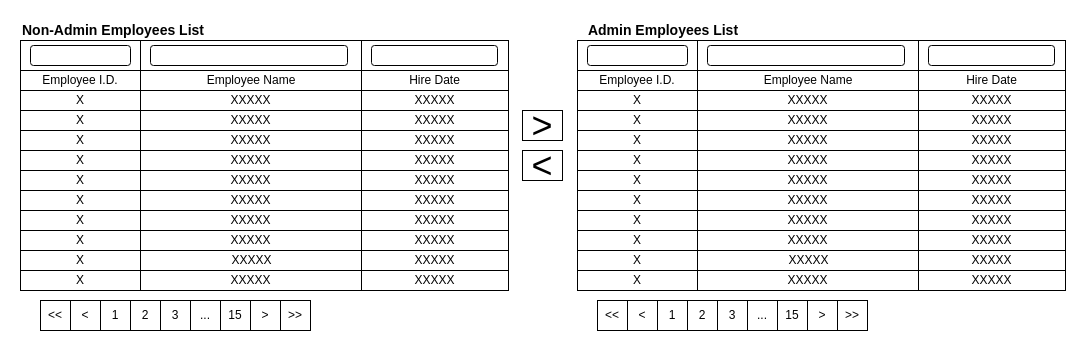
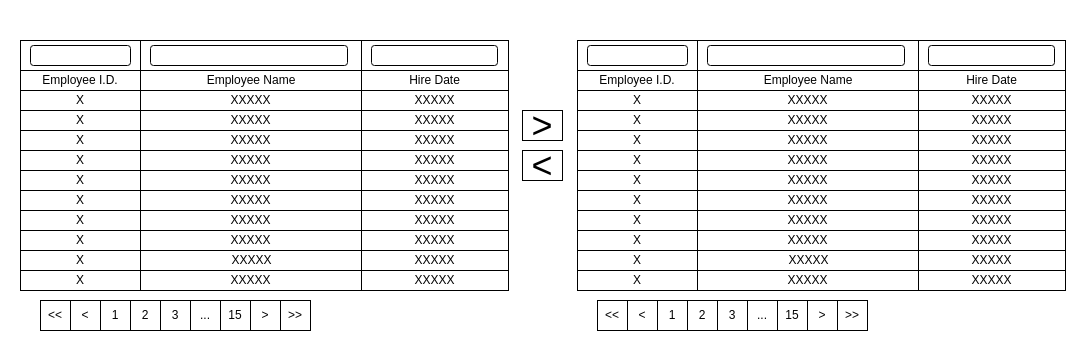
node "Non-Admin Employees List": removed
node "Admin Employees List": removed
